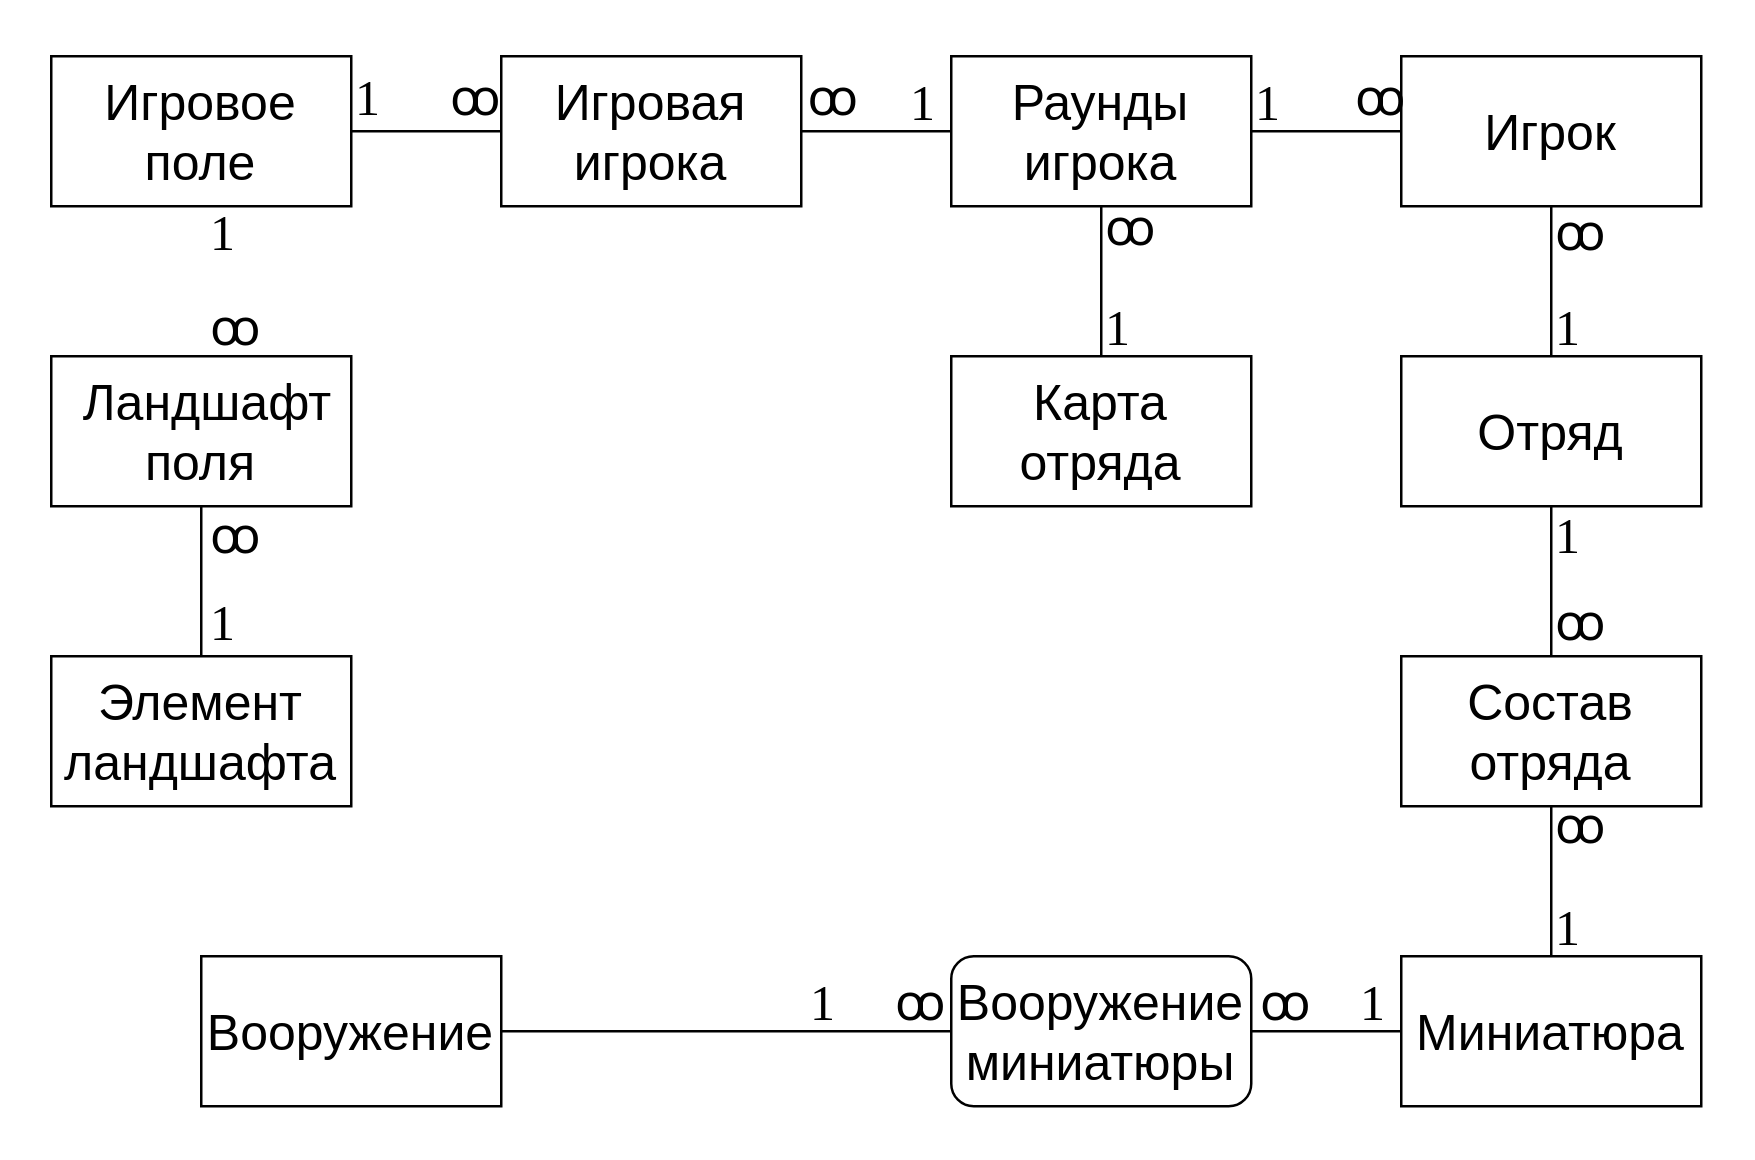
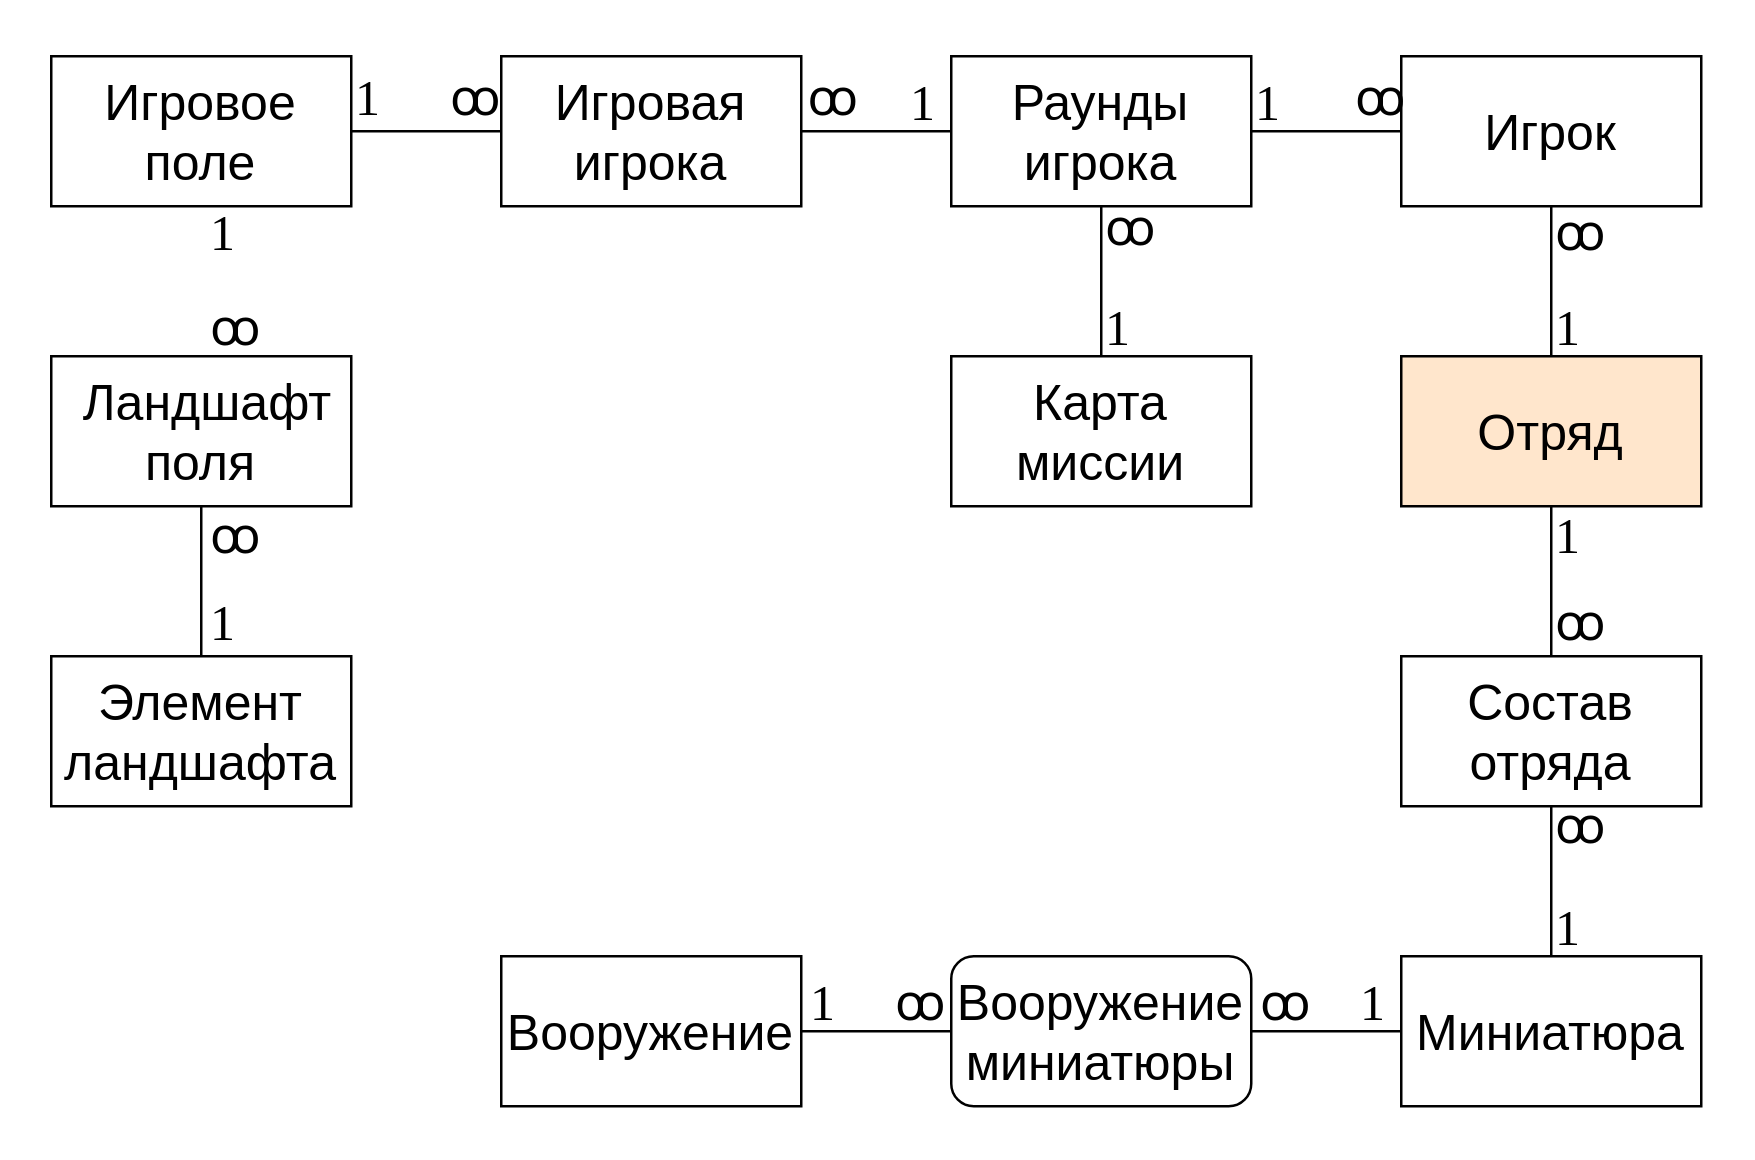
node "Карта отряда": label "Карта отряда" -> "Карта миссии"
node "Отряд": fillcolor #ffffff -> #ffe6cc
node "Вооружение": moved (351, 1031) -> (651, 1031)
